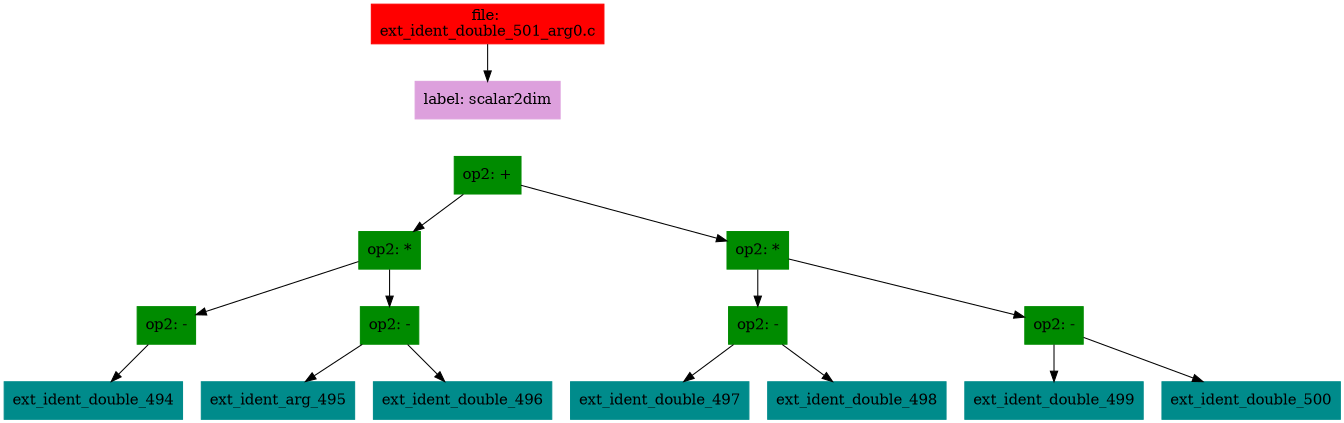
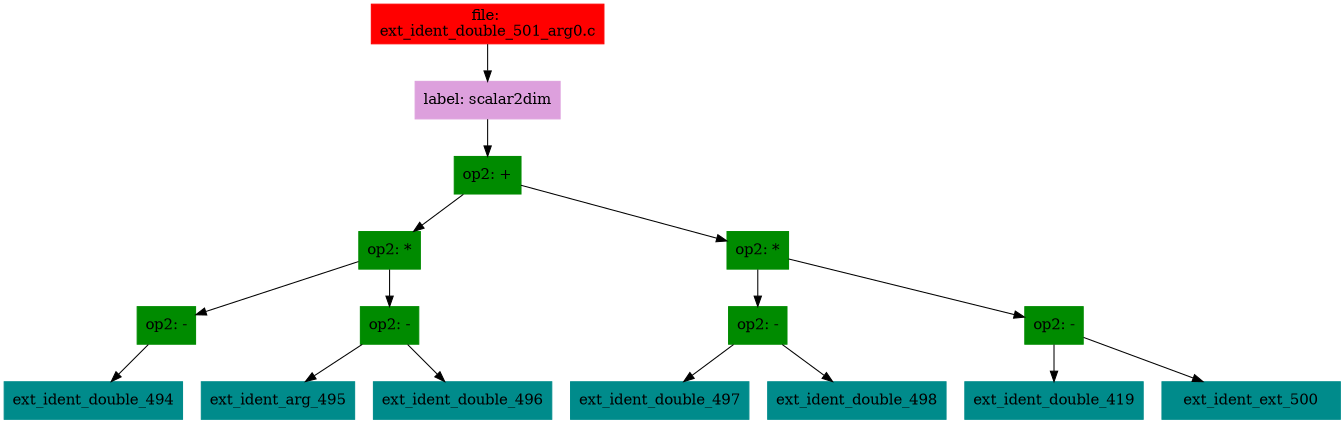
edge "label: scalar2dim" -> "op2: +": added
node "ext_ident_double_499": label "ext_ident_double_499" -> "ext_ident_double_419"
node "ext_ident_double_500": label "ext_ident_double_500" -> "ext_ident_ext_500"
